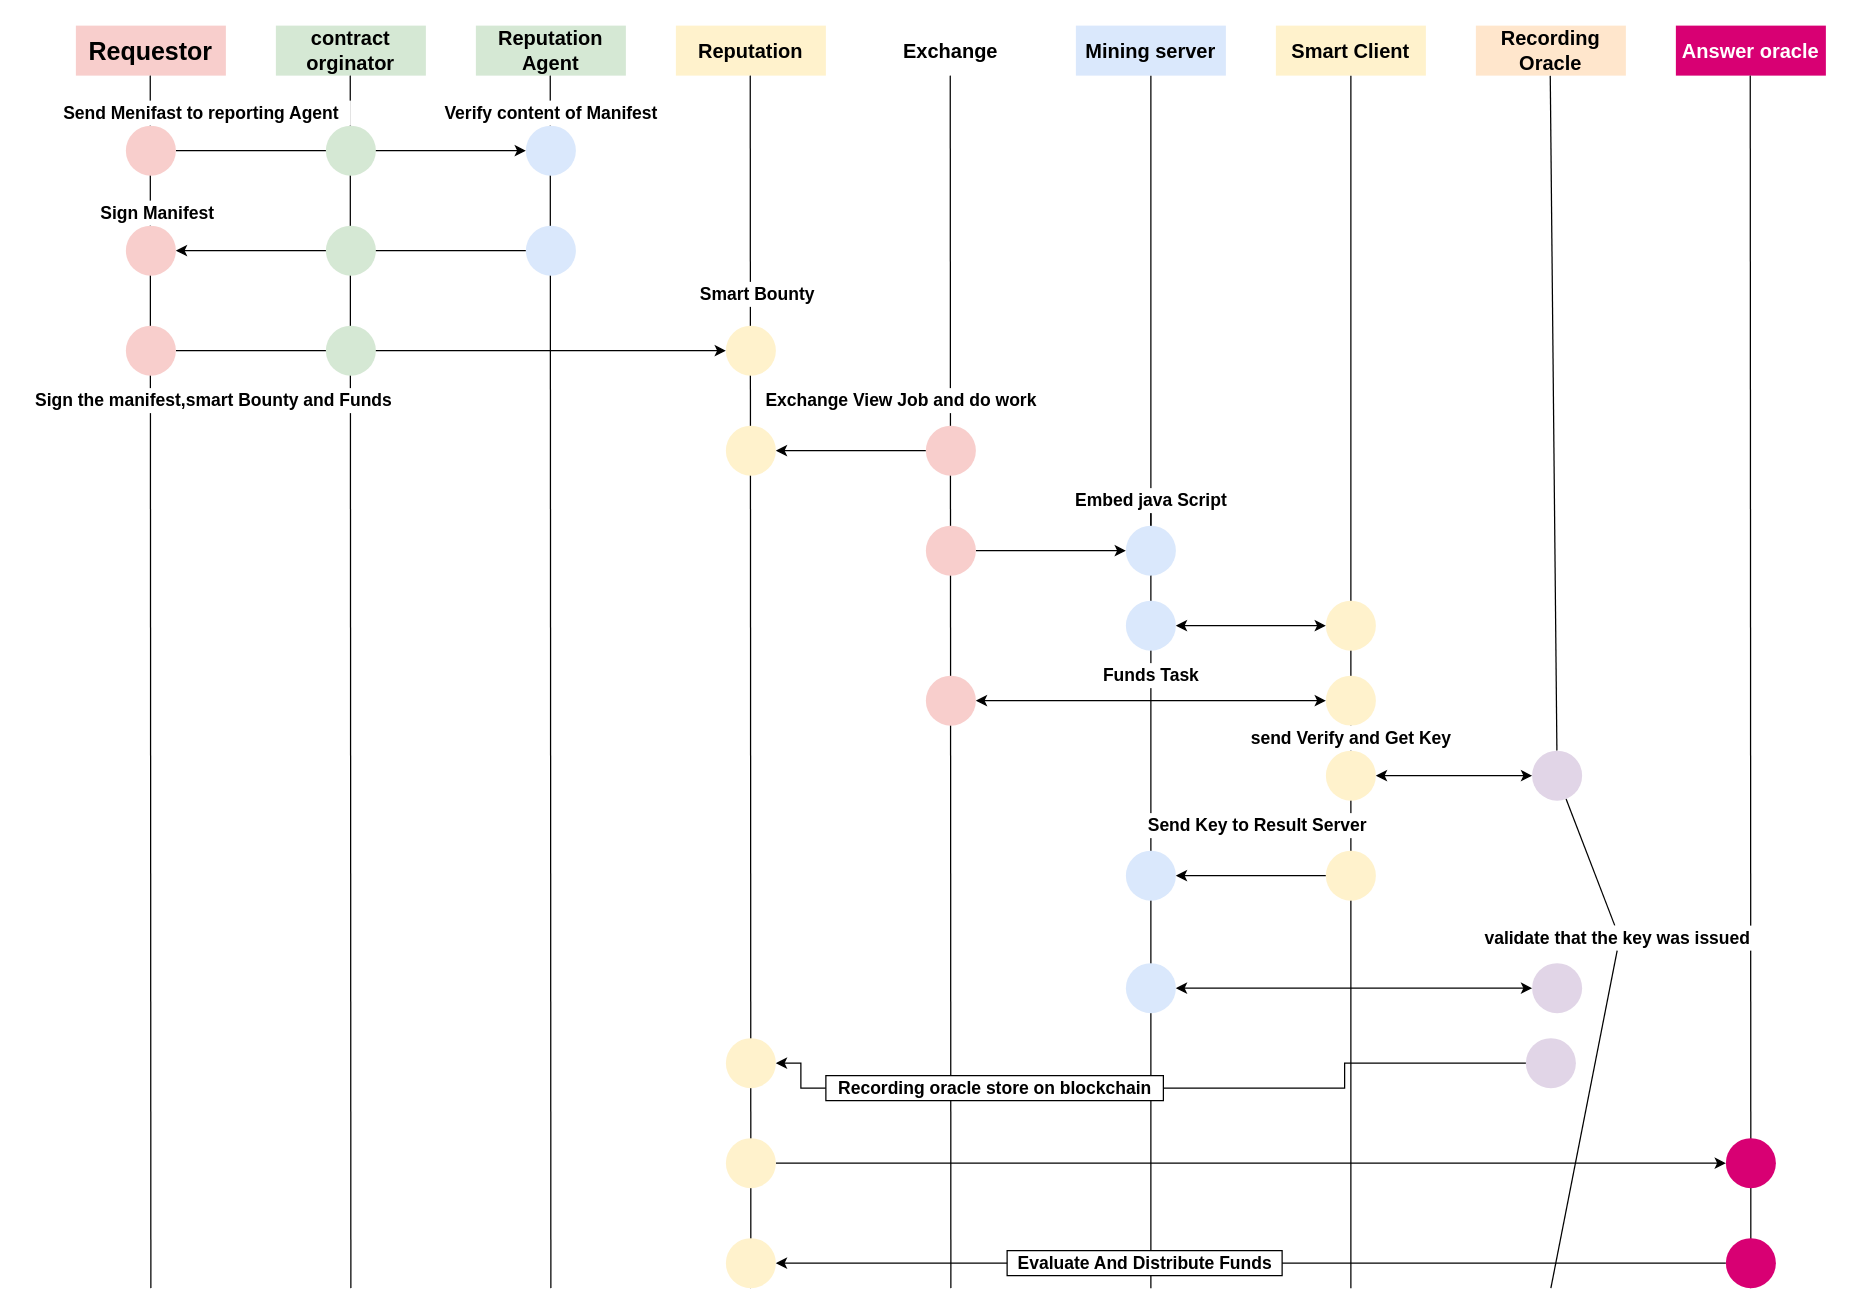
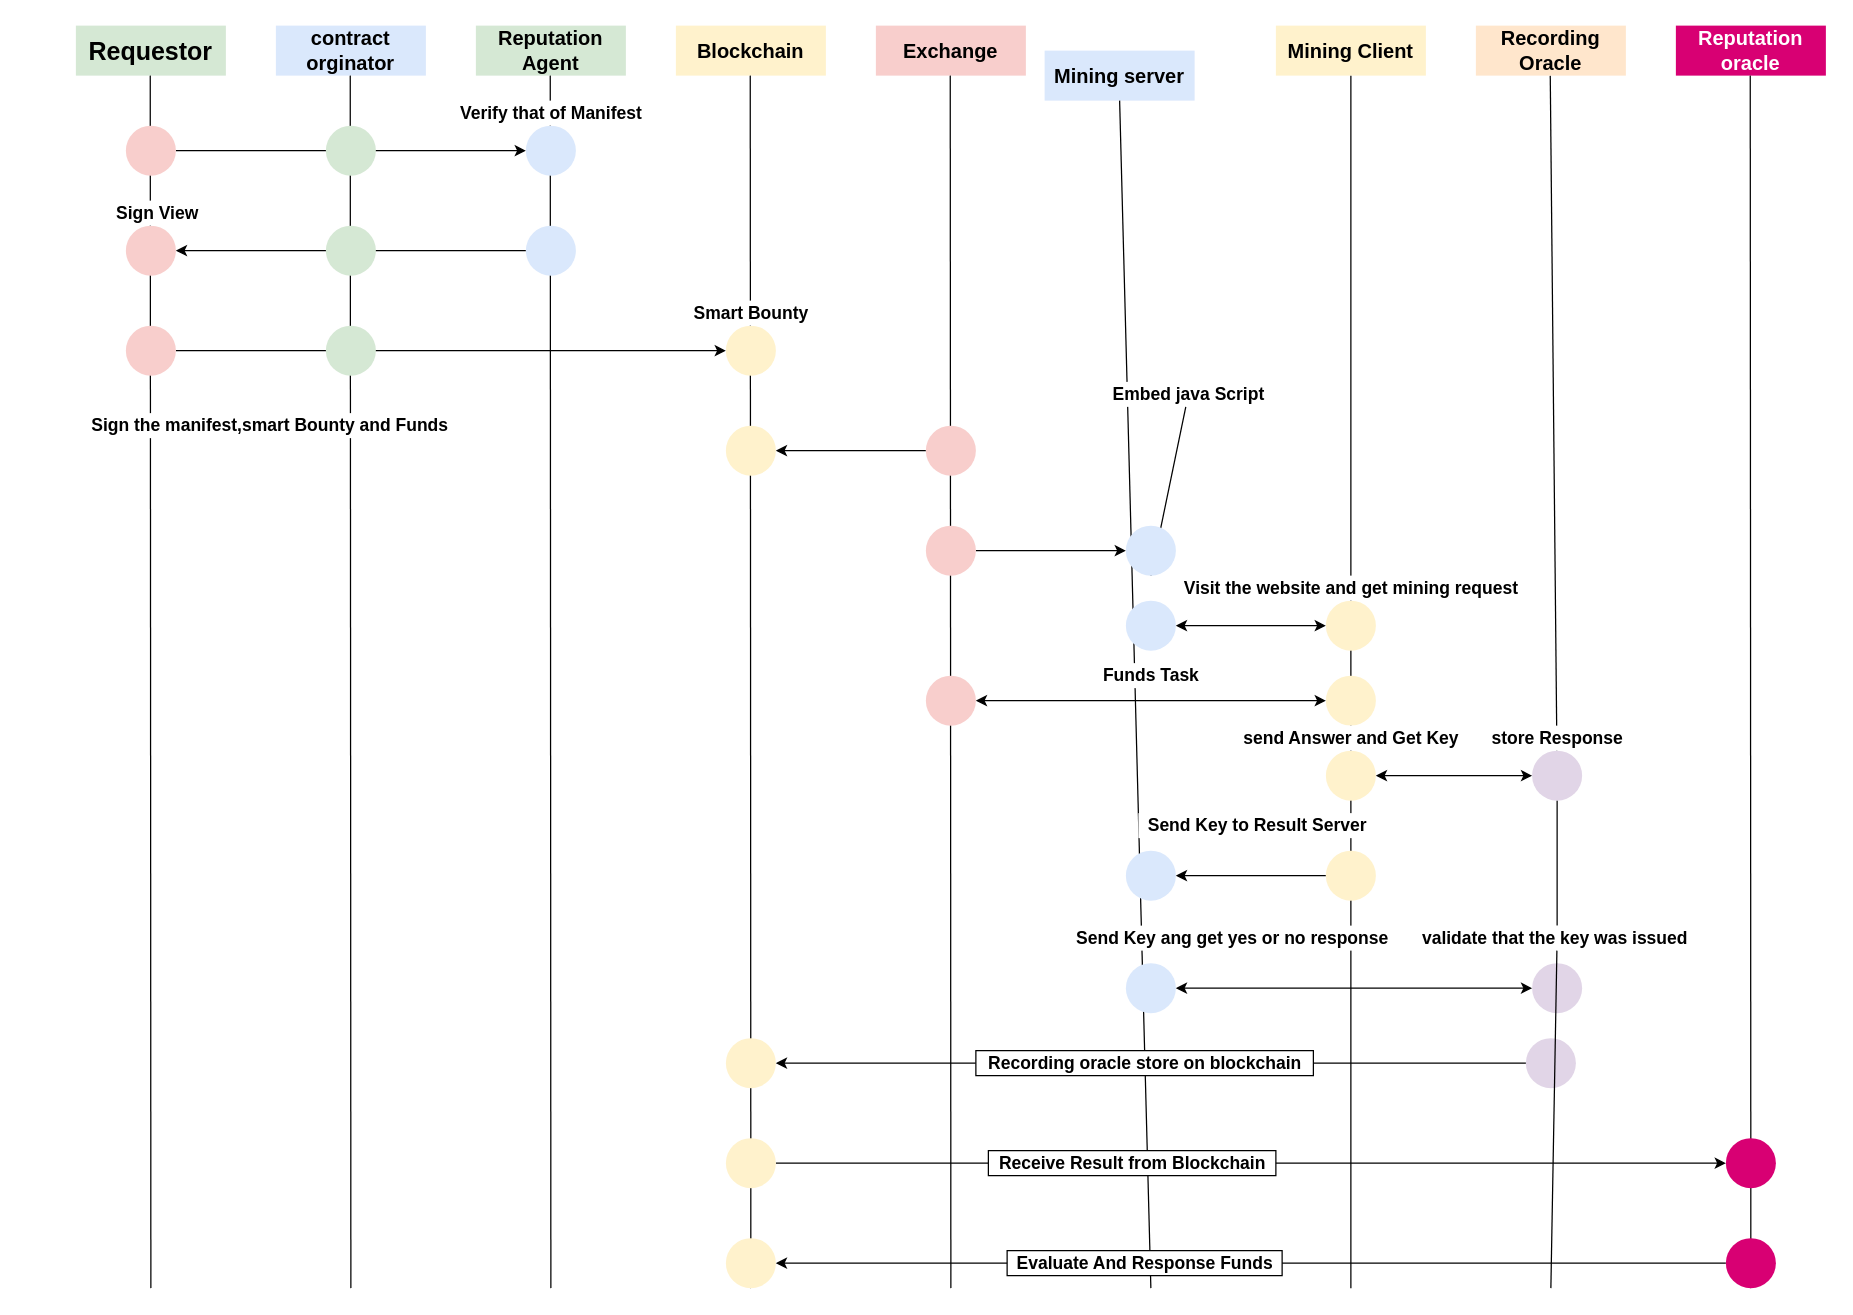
node "Requestor": fillcolor #f8cecc -> #d5e8d4
node "contract orginator": fillcolor #d5e8d4 -> #dae8fc
node "Reputation": label "Reputation" -> "Blockchain"
node "Exchange": fillcolor #ffffff -> #f8cecc
node "Mining server": moved (1151, 51) -> (1119, 76)
node "Smart Client": label "Smart Client" -> "Mining Client"
node "Answer oracle": label "Answer oracle" -> "Reputation oracle"
node "Send Menifast to reporting Agent": removed
node "Verify content of Manifest": label "Verify content of Manifest" -> "Verify that of Manifest"
node "Sign Manifest": label "Sign Manifest" -> "Sign View"
node "Smart Bounty": moved (757, 294) -> (751, 313)
node "Sign the manifest,smart Bounty and Funds": moved (213, 401) -> (269, 426)
node "Exchange View Job and do work": removed
node "Embed java Script": moved (1151, 501) -> (1188, 394)
node "Visit the website and get mining request": added
node "send Verify and Get Key": label "send Verify and Get Key" -> "send Answer and Get Key"
node "store Response": added
node "Send Key ang get yes or no response": added
node "validate that the key was issued": moved (1619, 938) -> (1557, 938)
node "Recording oracle store on blockchain": moved (994, 1088) -> (1144, 1063)
node "Receive Result from Blockchain": added
node "Evaluate And Distribute Funds": label "Evaluate And Distribute Funds" -> "Evaluate And Response Funds"
